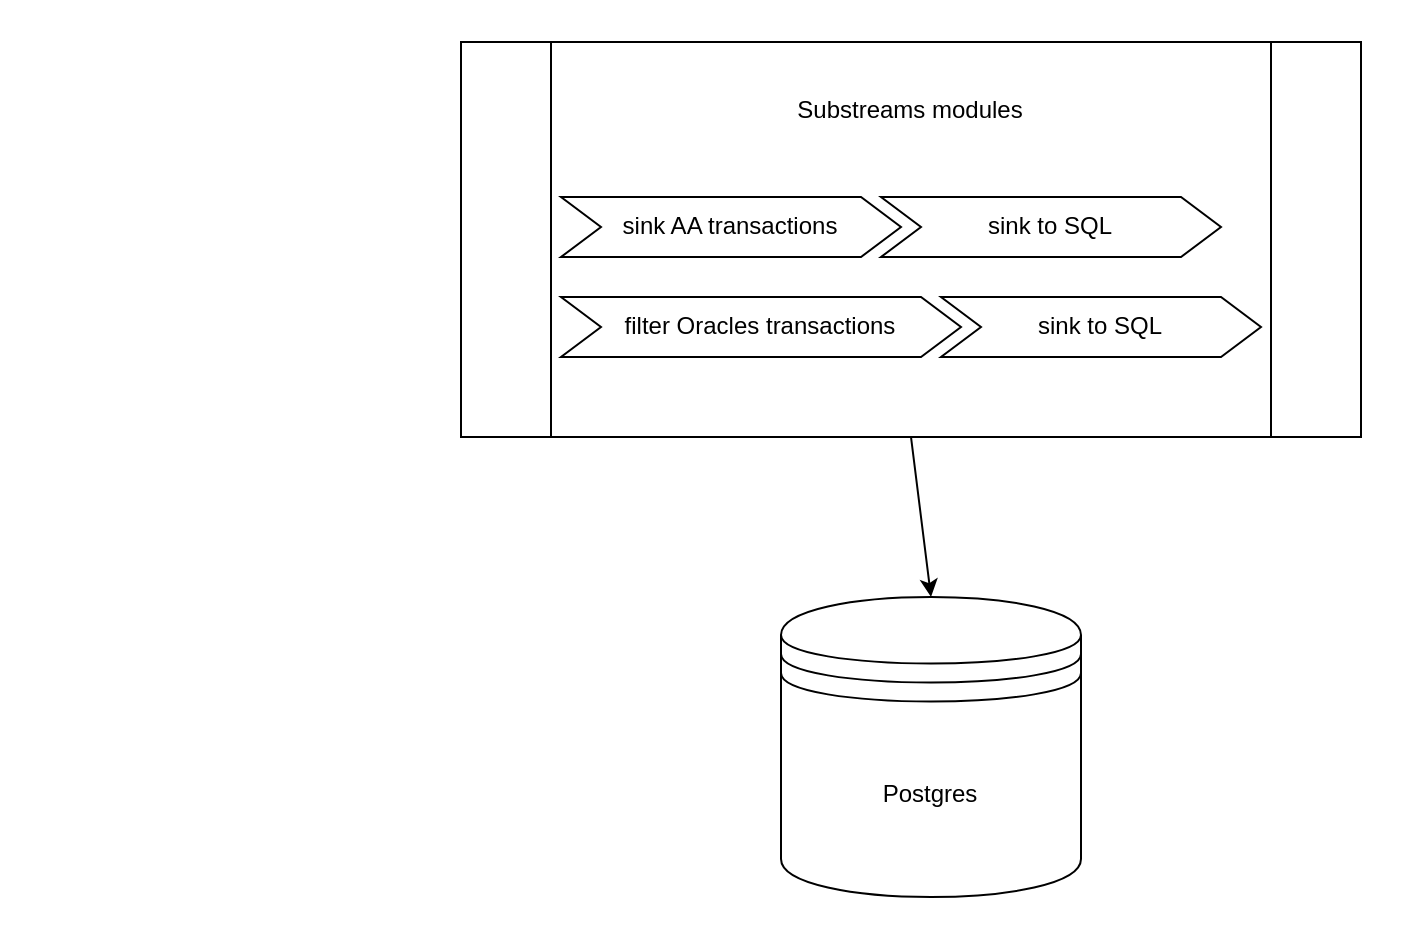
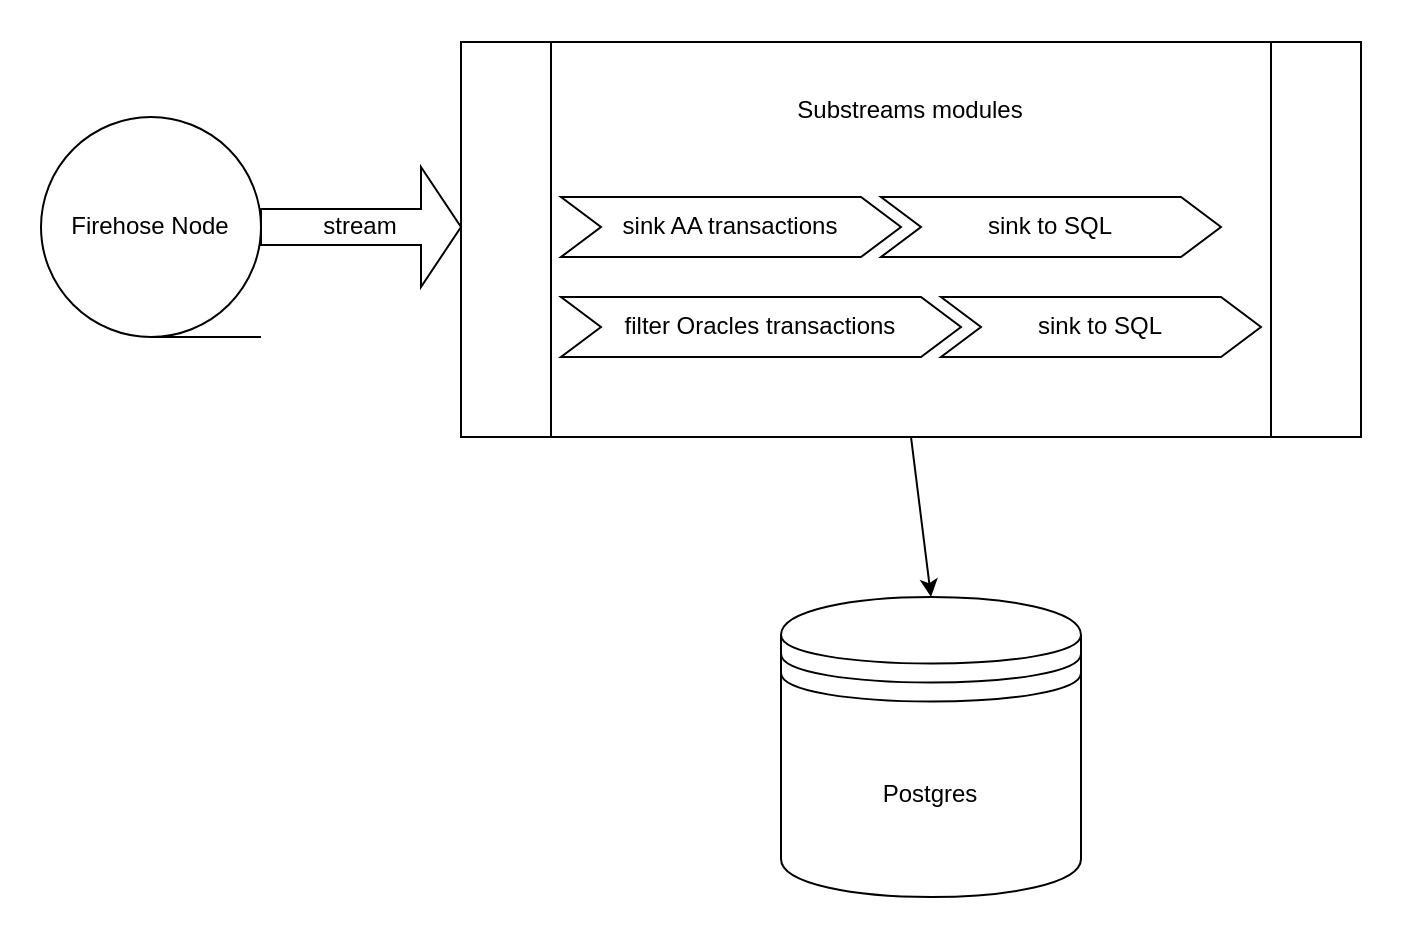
node "Firehose Node": added
node "stream": added
